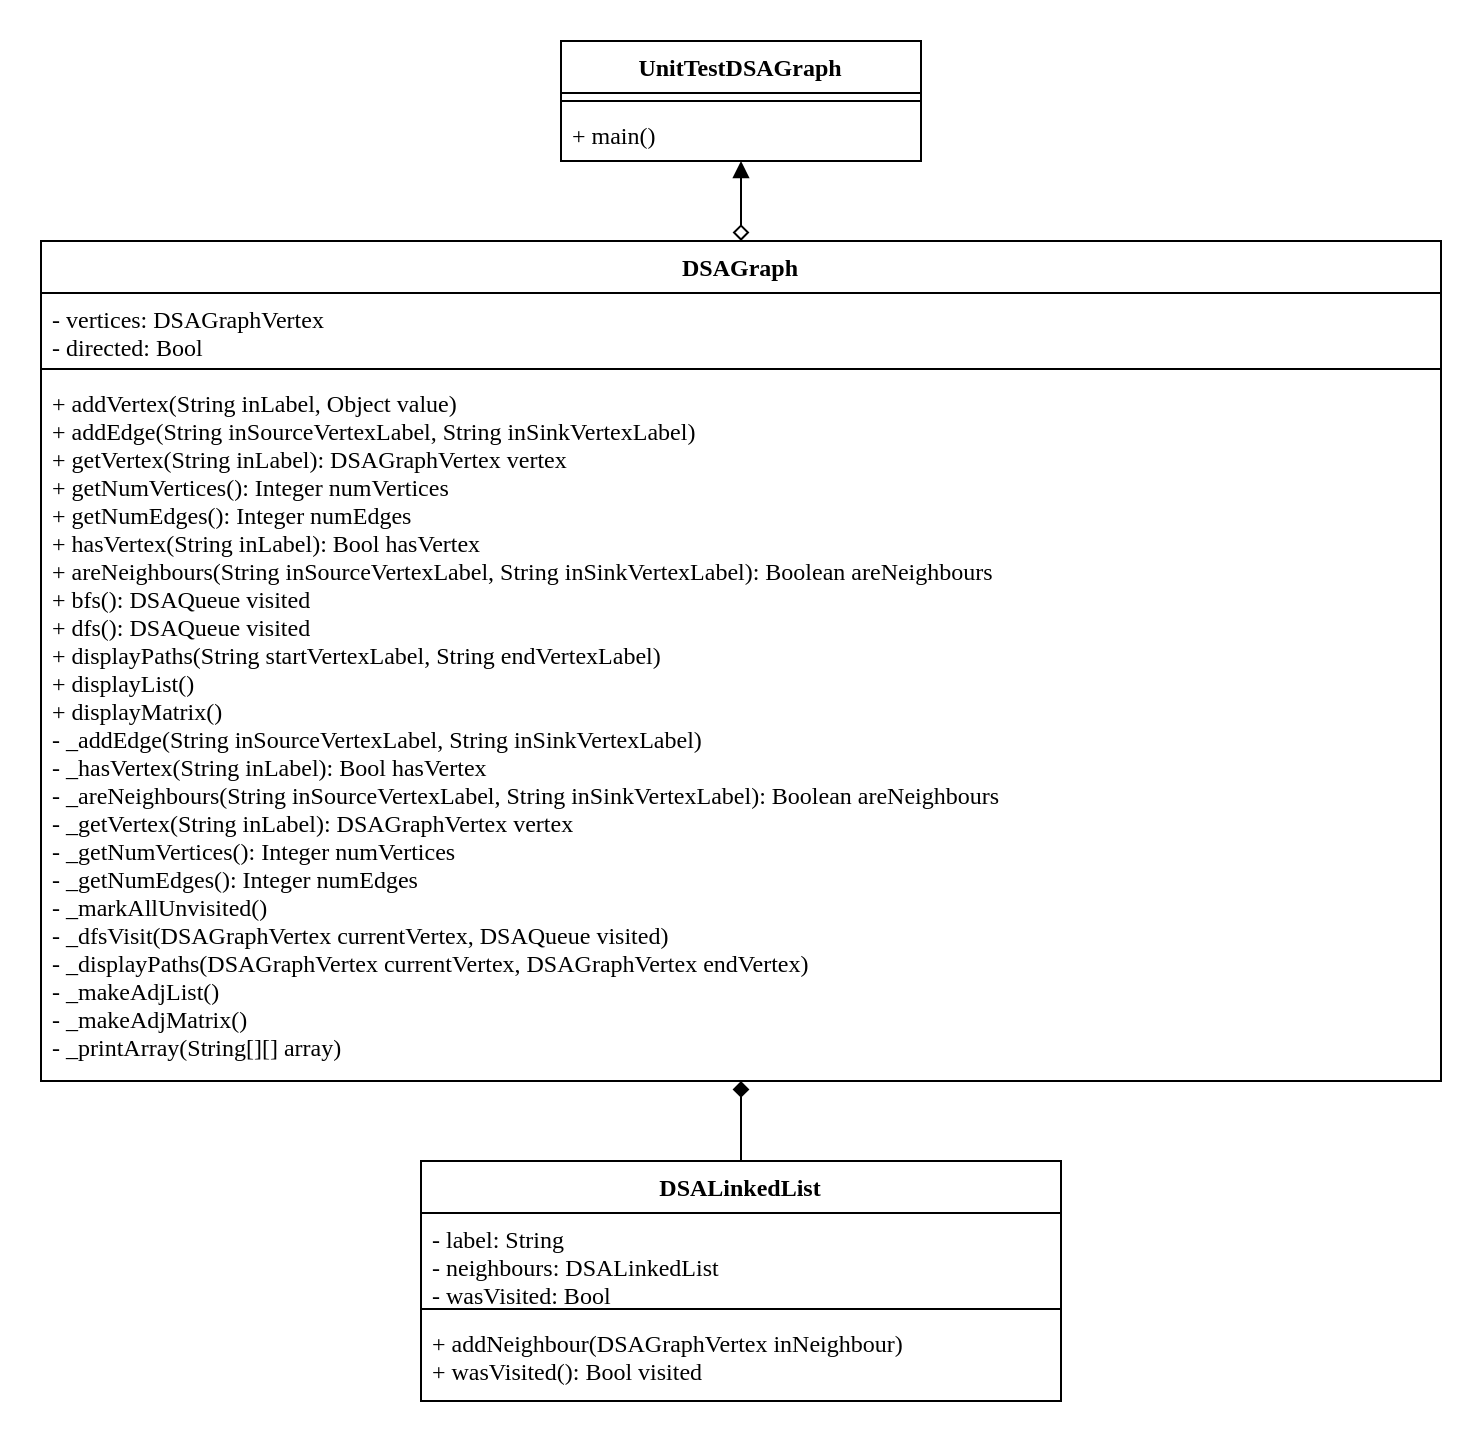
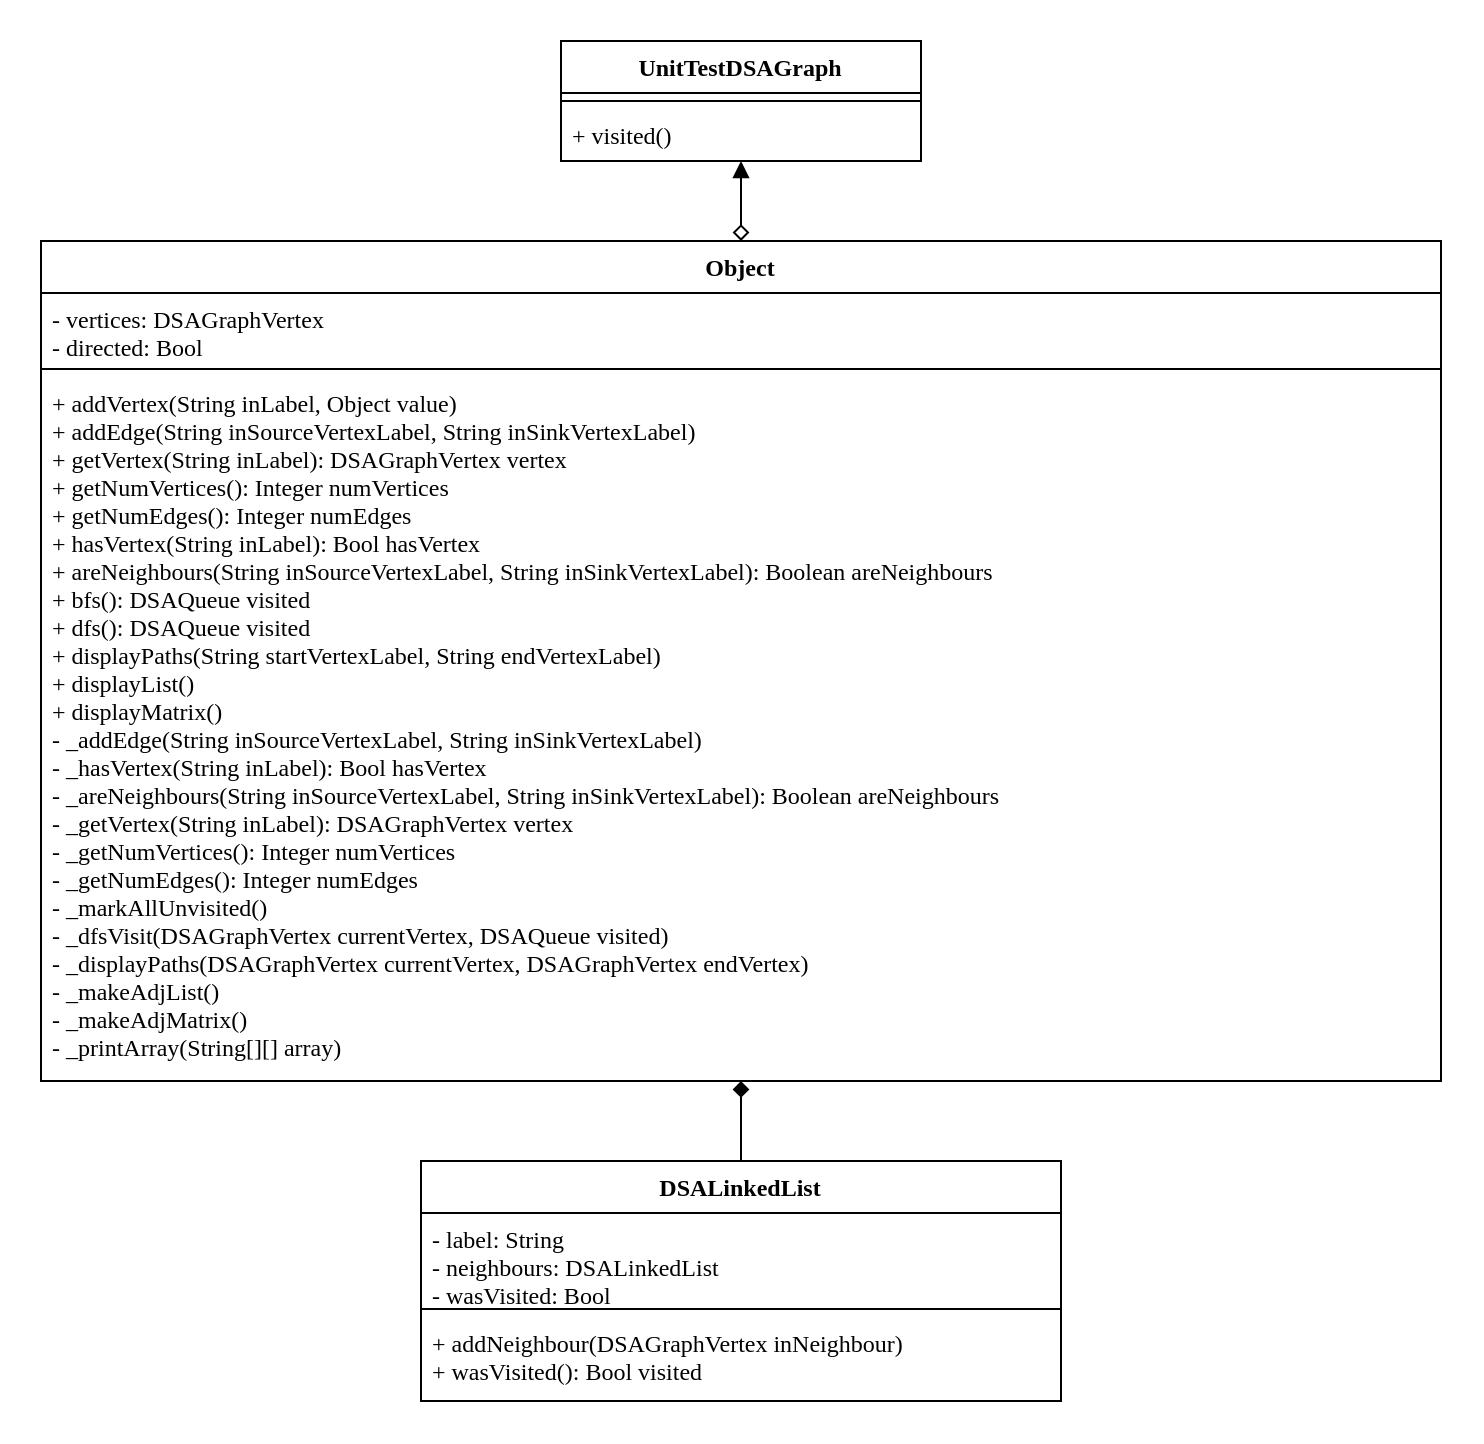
node "+ main()": label "+ main()" -> "+ visited()"
node "DSAGraph": label "DSAGraph" -> "Object"
